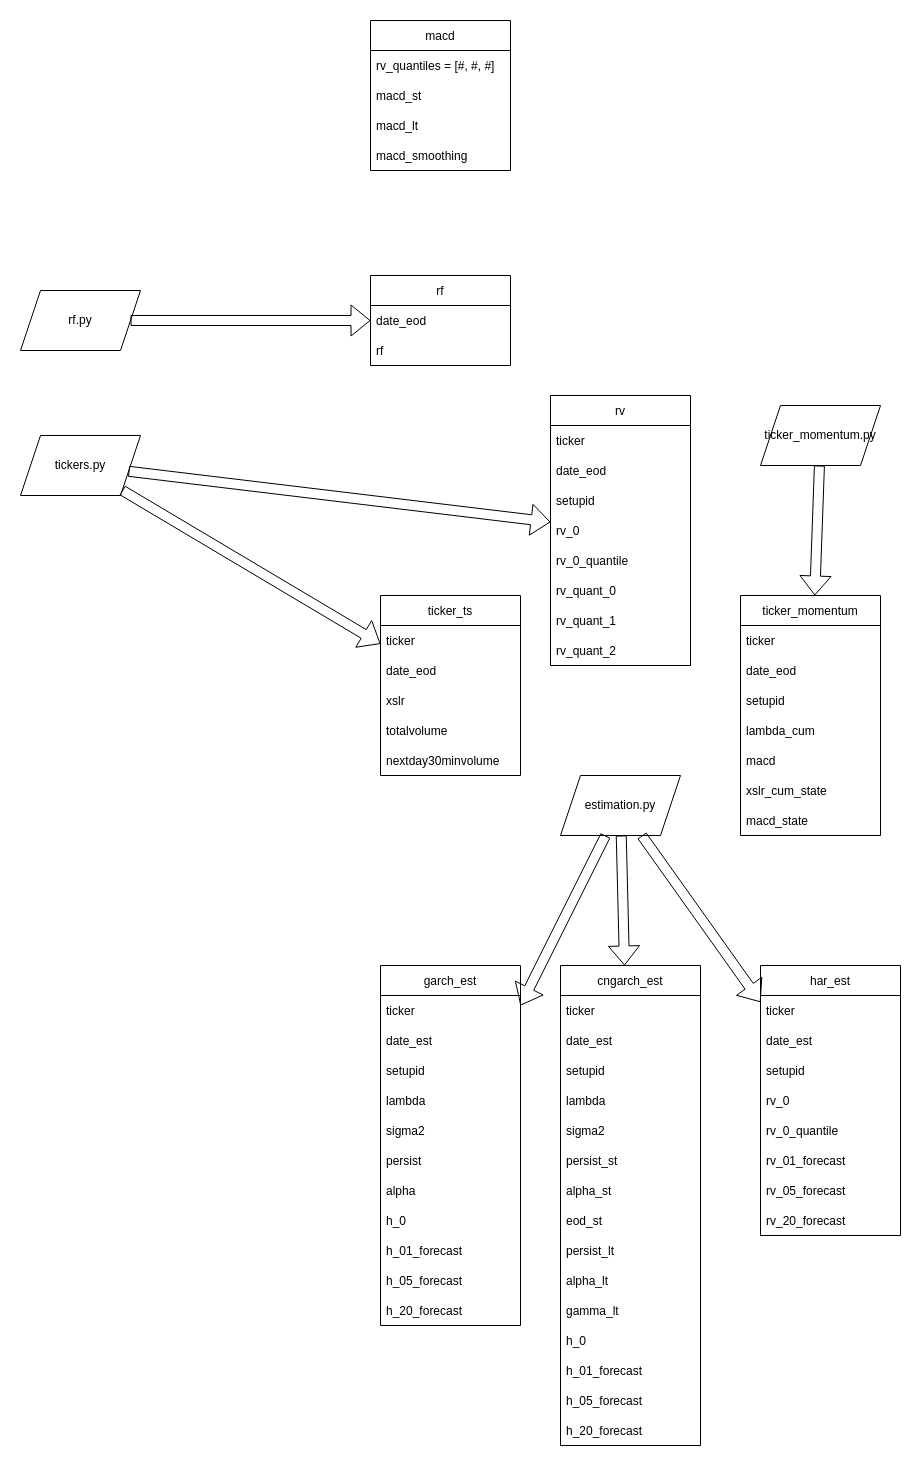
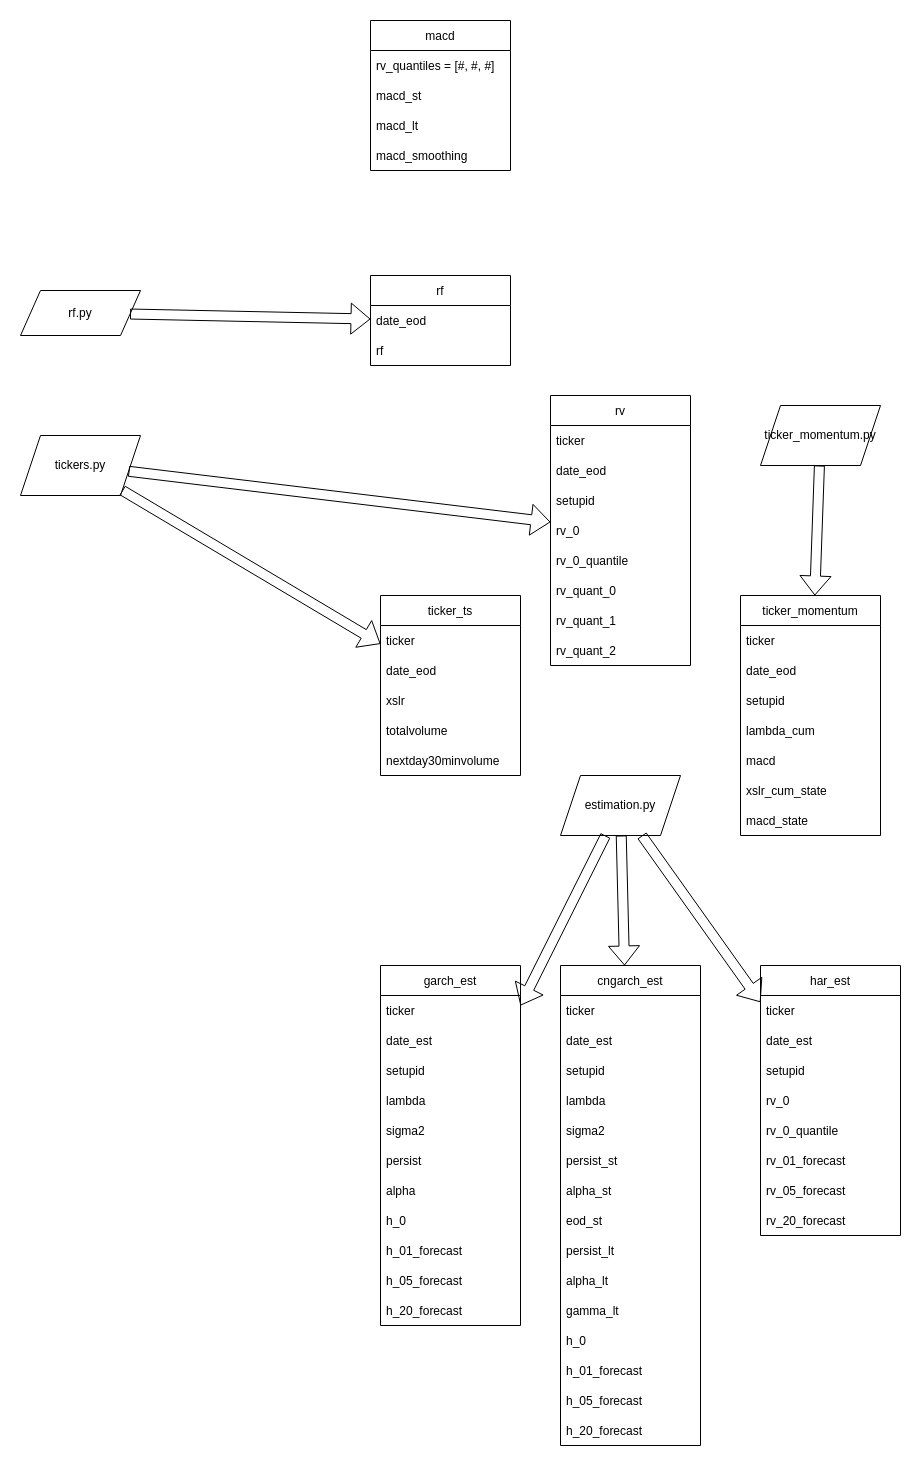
node "rf.py": size 120x60 -> 120x45
